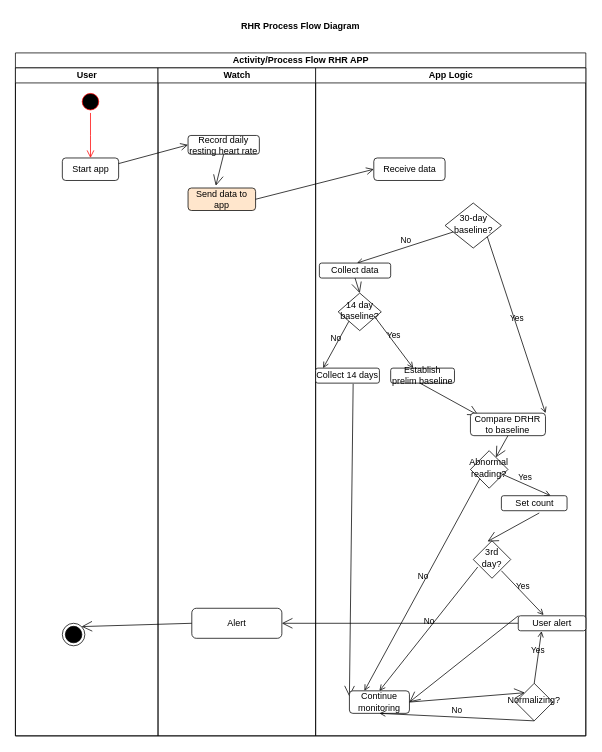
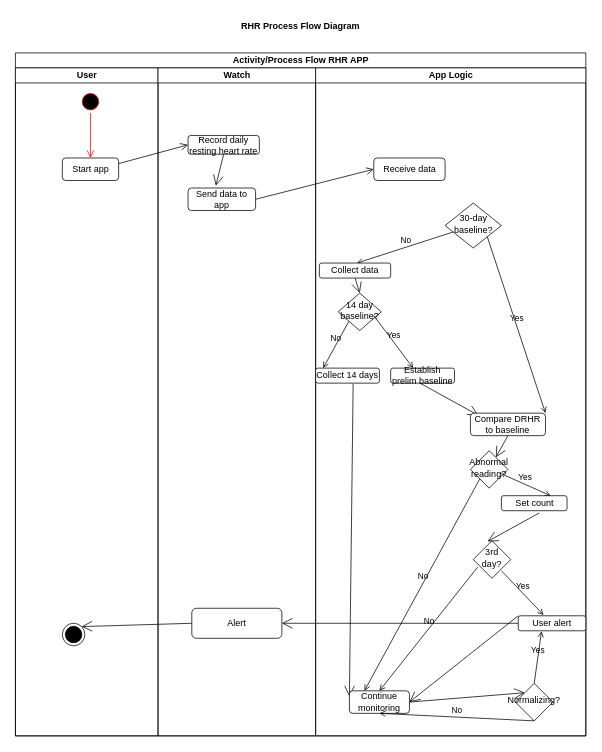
node "Send data to app": fillcolor #ffe6cc -> #ffffff
